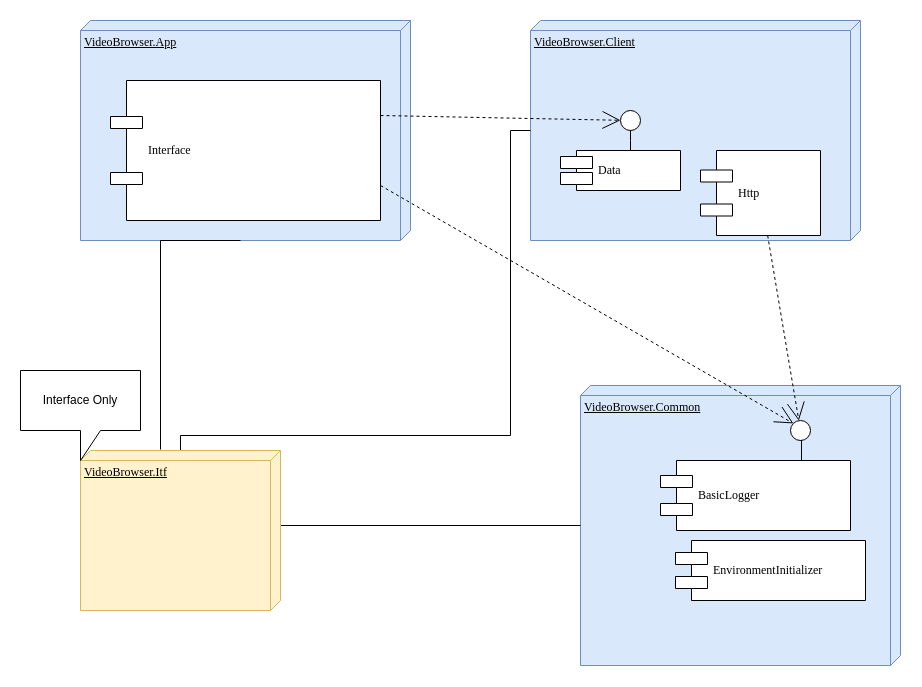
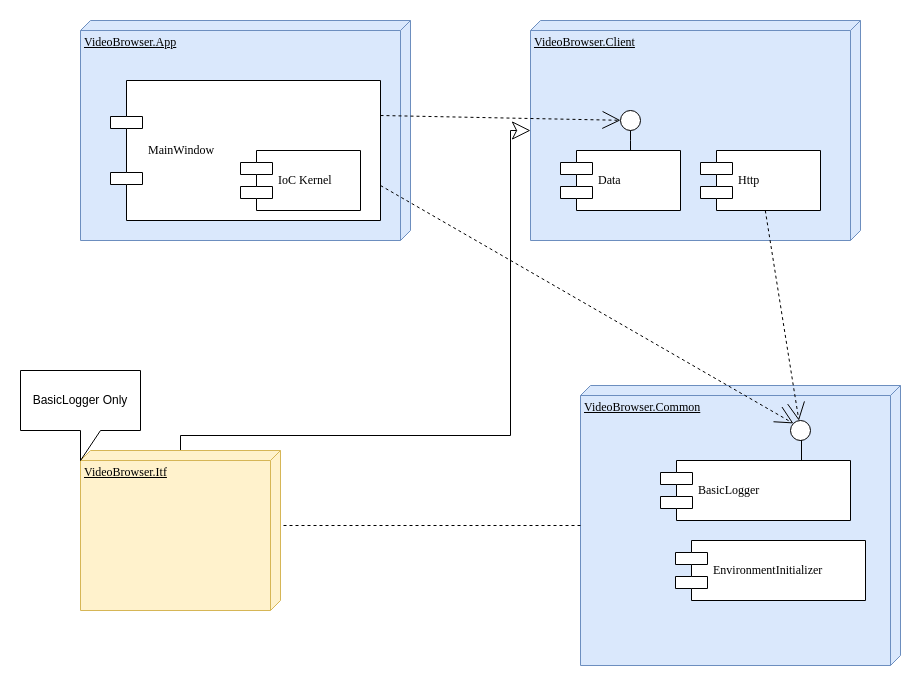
edge "VideoBrowser.Client" -- "VideoBrowser.Itf": arrowhead none -> classic
node "Interface": label "Interface" -> "MainWindow"
node "Data": size 120x40 -> 120x60
node "IoC Kernel": added
node "Http": size 120x85 -> 120x60
edge "VideoBrowser.App" -- "VideoBrowser.Itf": removed
node "Interface Only": label "Interface Only" -> "BasicLogger Only"
node "BasicLogger": size 190x70 -> 190x60
edge "VideoBrowser.Common" -- "VideoBrowser.Itf": style solid -> dashed
